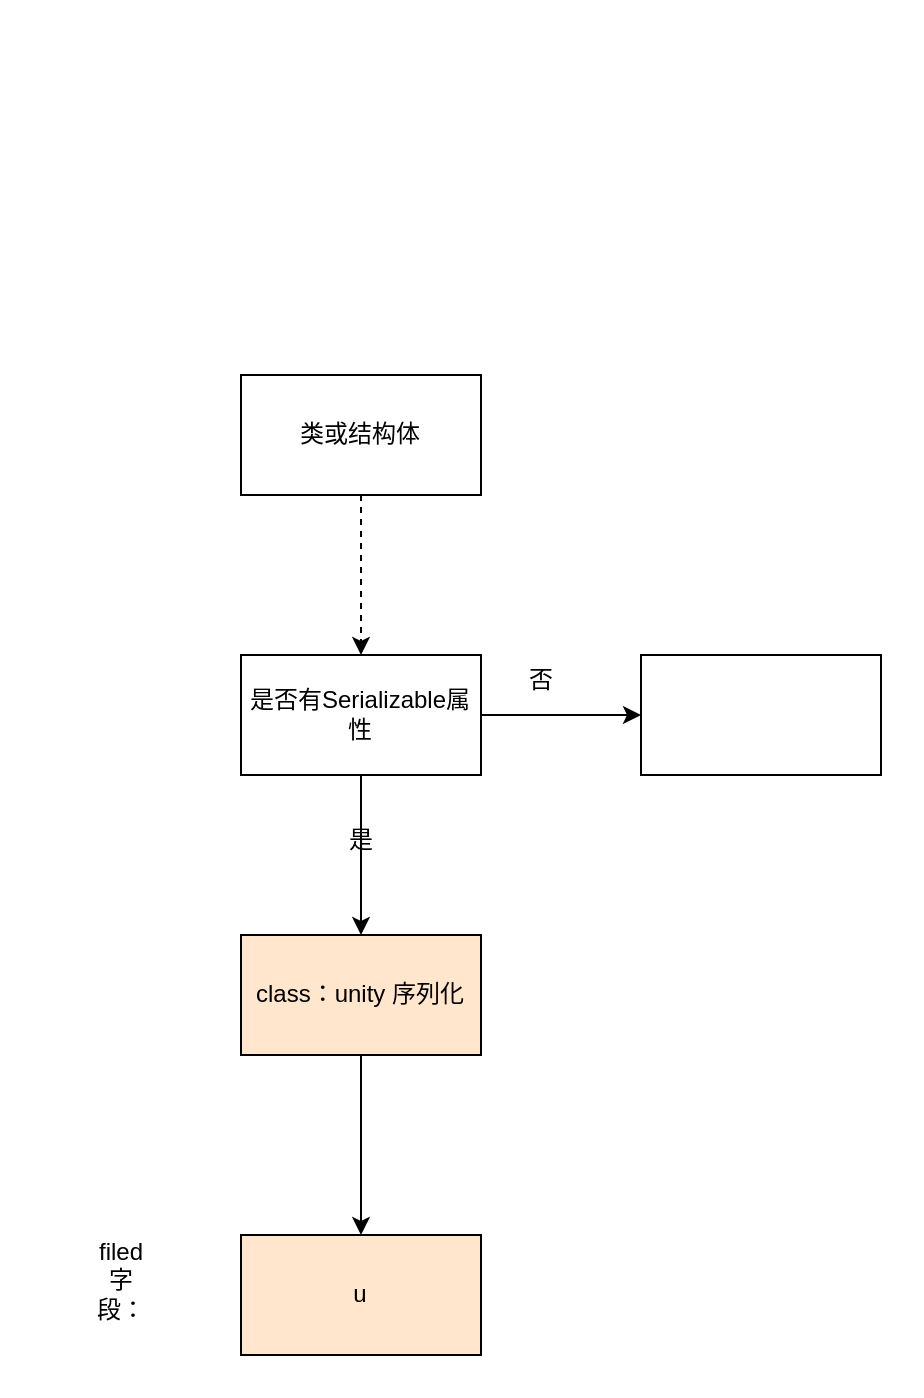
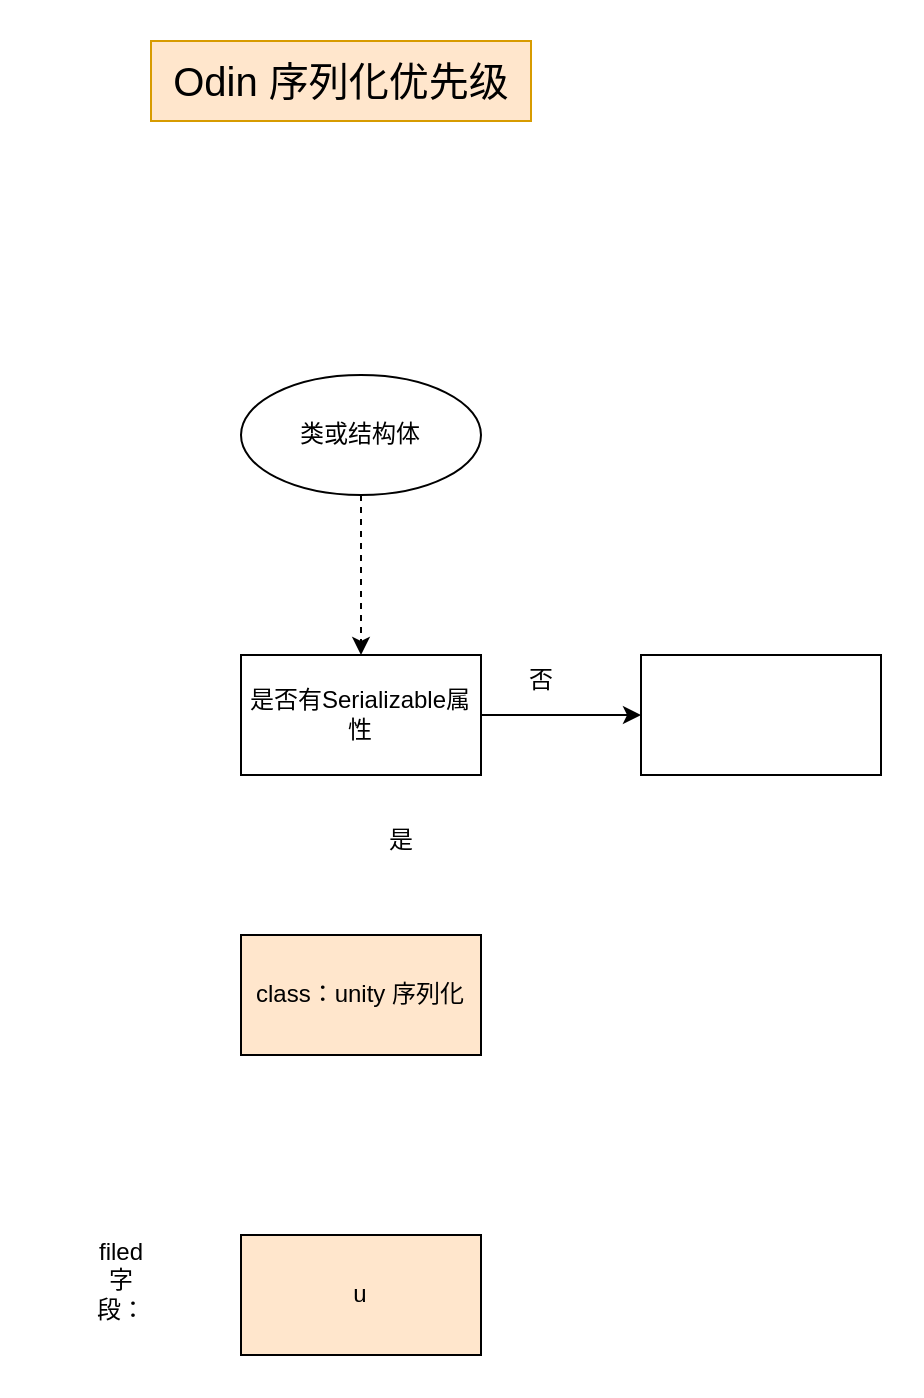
node "Odin 序列化优先级": added
node "类或结构体": shape rectangle -> ellipse
node "是": moved (361, 841) -> (401, 841)
edge "是否有Serializable属性" -> "class：unity 序列化": removed
edge "class：unity 序列化" -> "u": removed
